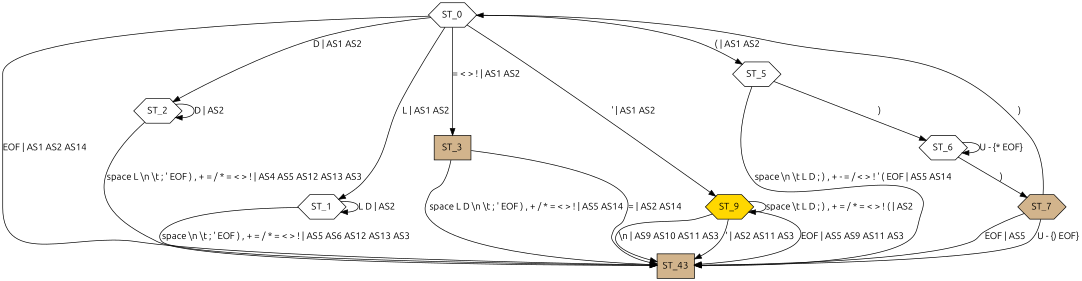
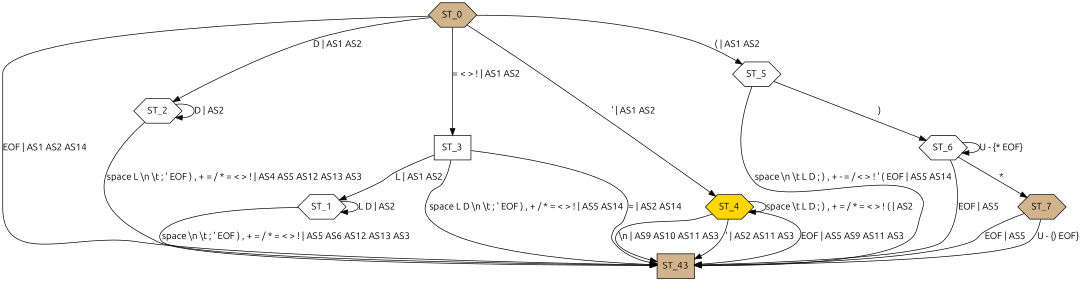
node "ST_0": fillcolor white -> tan
edge "ST_7" -> "ST_0": removed, label ")"
edge "ST_0" -> "ST_1": now "ST_3" -> "ST_1"
node "ST_3": fillcolor tan -> white
edge "ST_6" -> "ST_7": label ")" -> "*"
node "ST_9": label "ST_9" -> "ST_4"
edge "ST_6" -> "ST_43": added, label "EOF | AS5"
